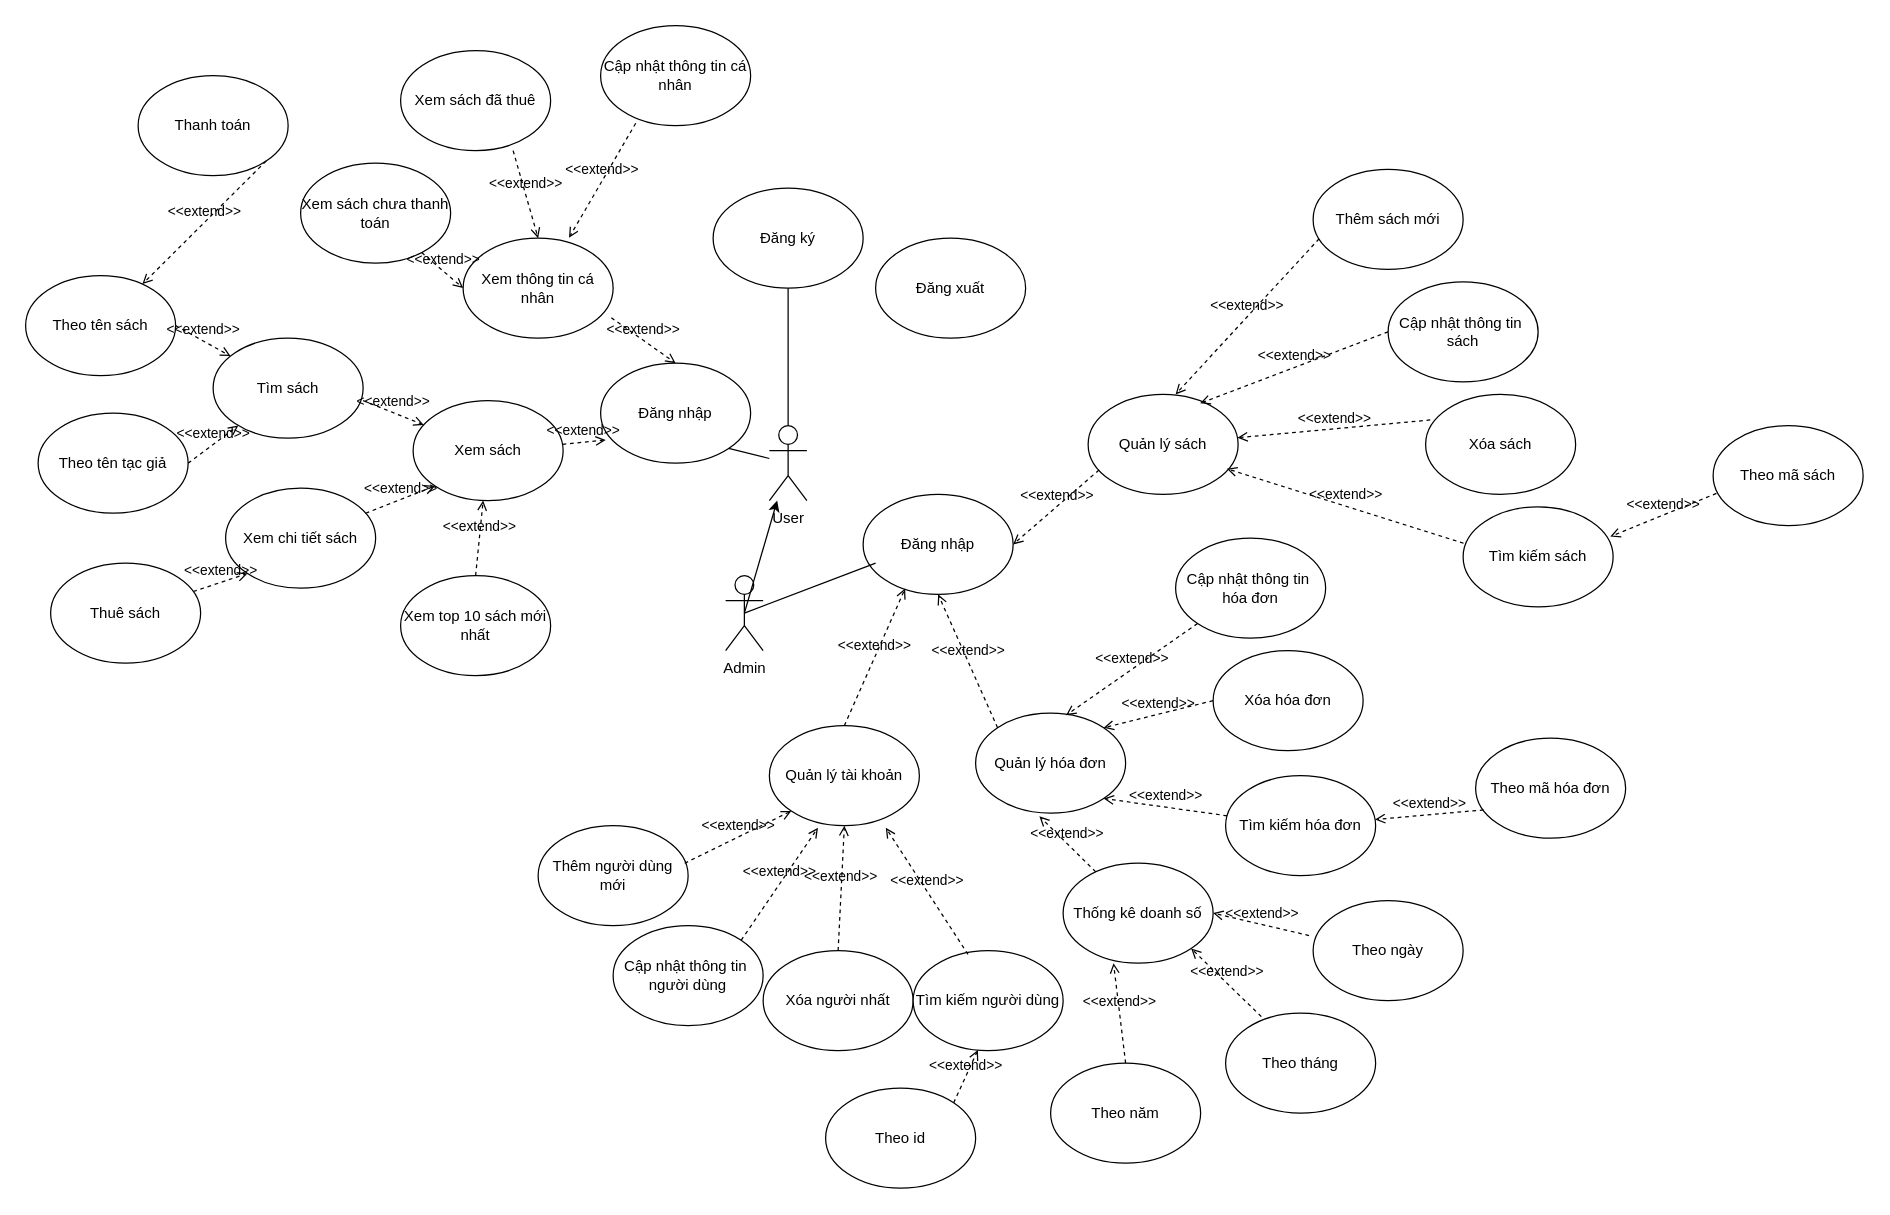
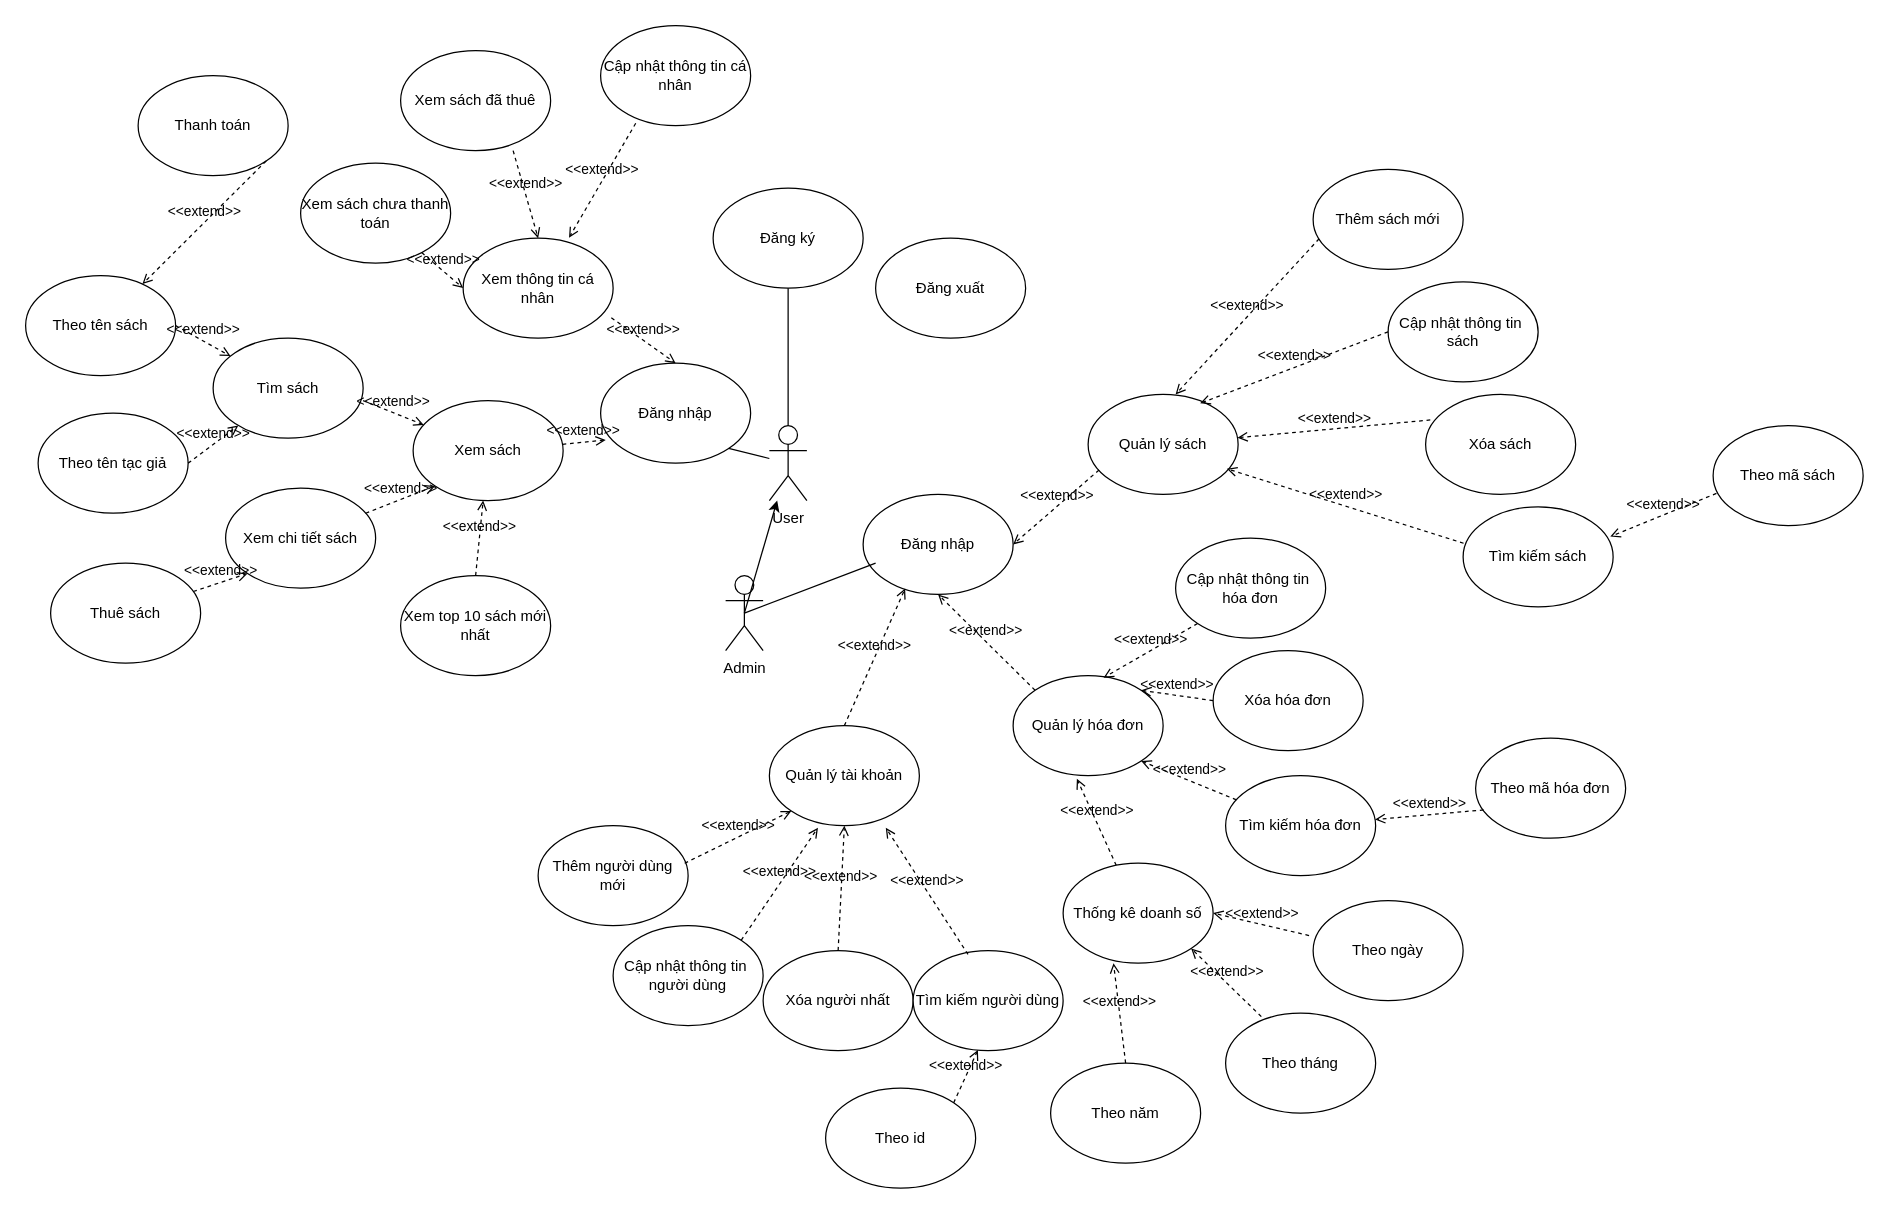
node "Quản lý hóa đơn": moved (1051, 763) -> (1088, 726)
